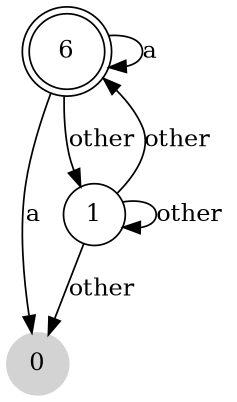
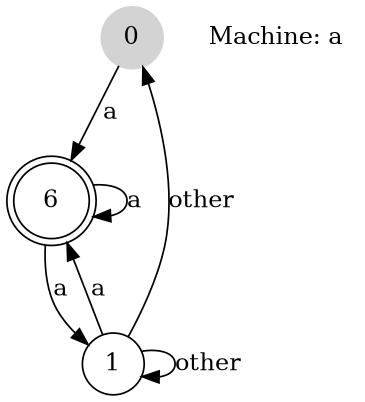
node "Machine: a": added
edge "6" -> "1": label "other " -> "a "
edge "1" -> "6": label "other " -> "a "
edge "6" -> "0": reversed
